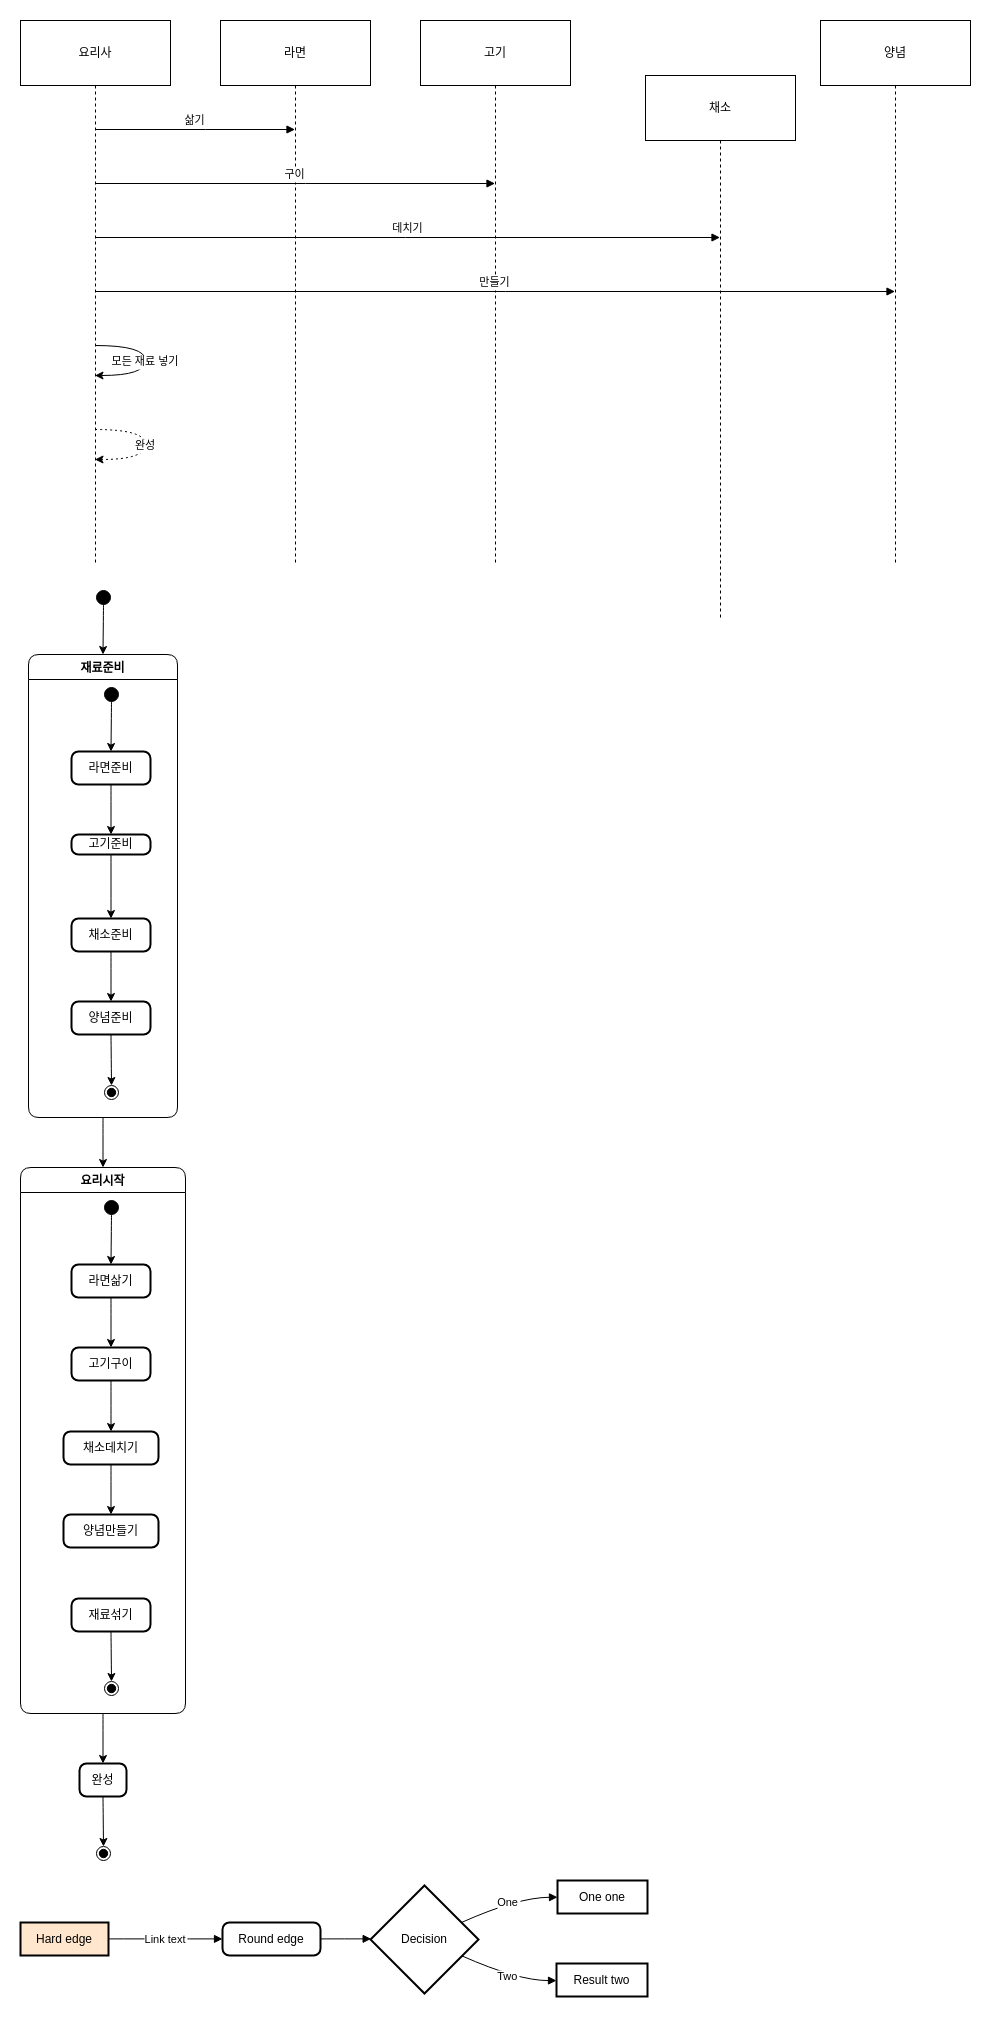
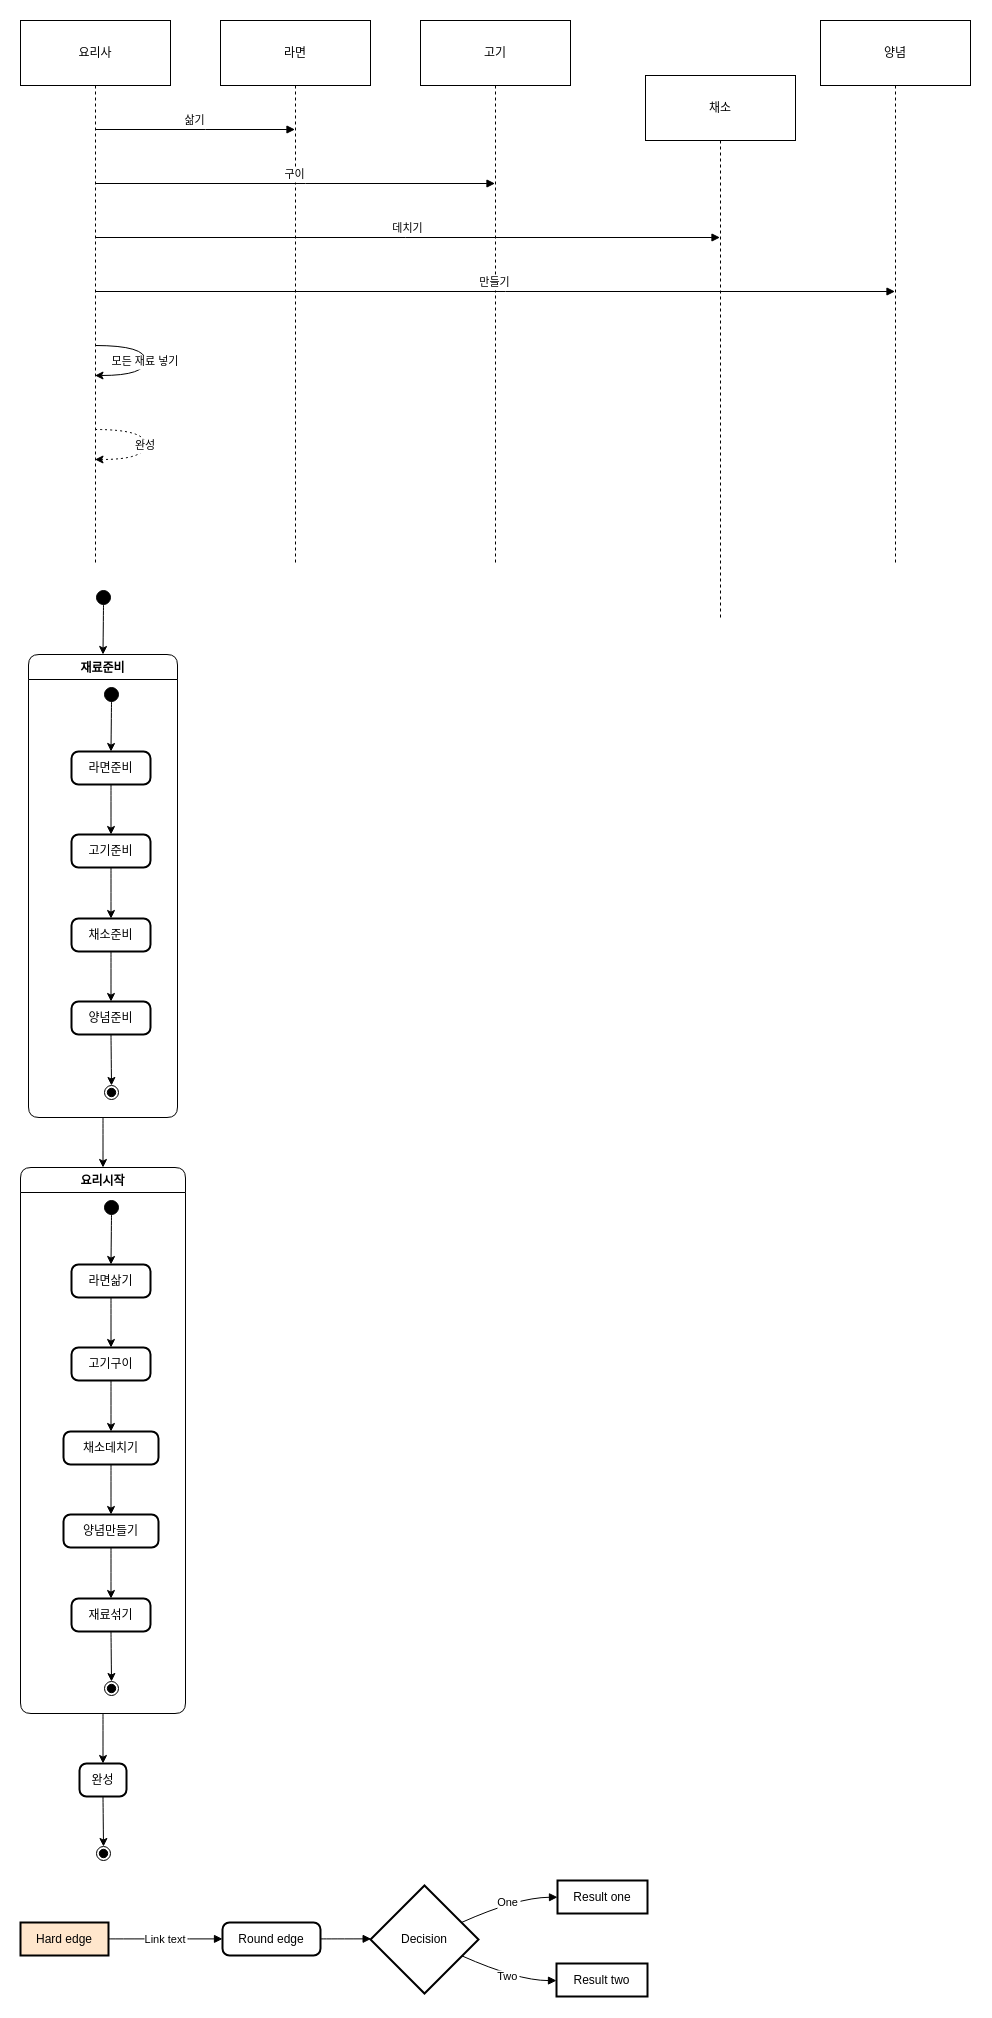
node "고기준비": size 79x20 -> 79x33
edge "양념만들기" -> "재료섞기": added
node "One one": label "One one" -> "Result one"
